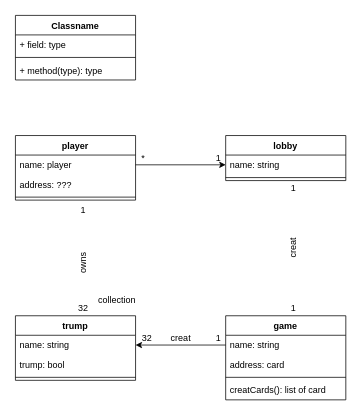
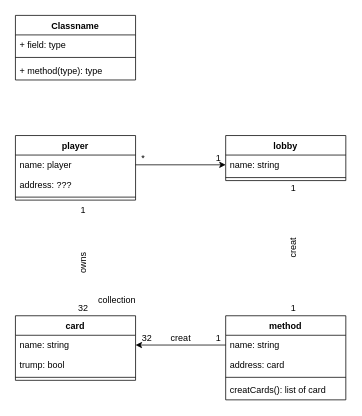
node "trump": label "trump" -> "card"
node "game": label "game" -> "method"
